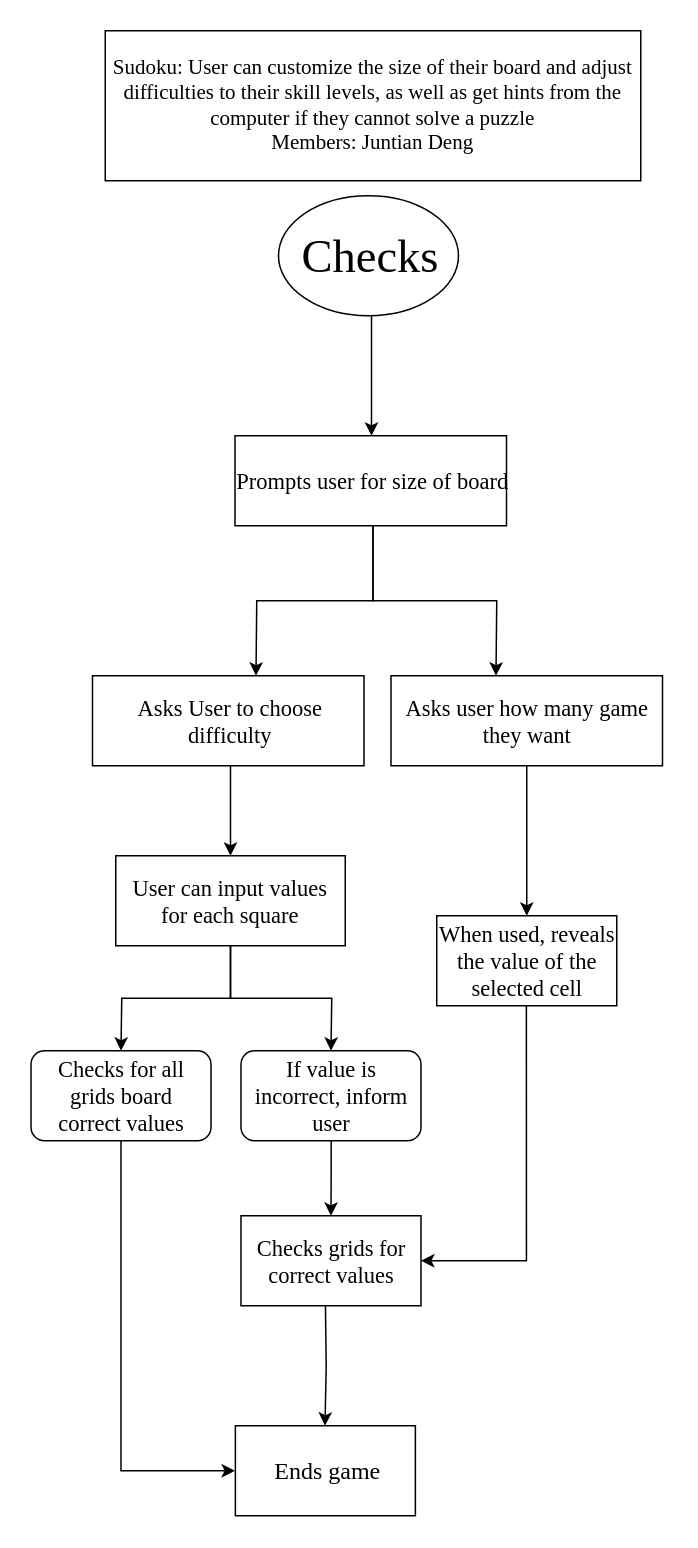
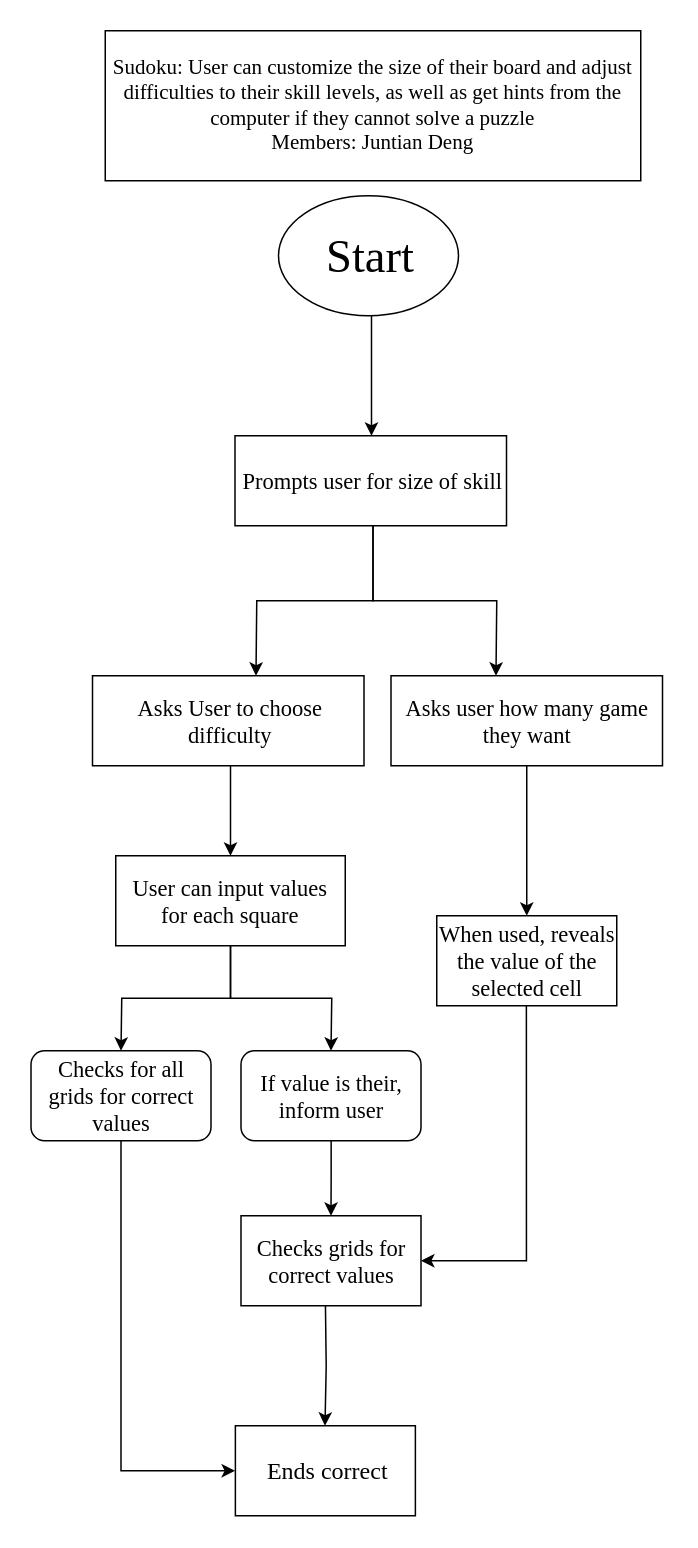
node "Checks": label "Checks" -> "Start"
node "Prompts user for size of board": label "Prompts user for size of board" -> "Prompts user for size of skill"
node "Checks for all grids board correct values": label "Checks for all grids board correct values" -> "Checks for all grids for correct values"
node "If value is incorrect, inform user": label "If value is incorrect, inform user" -> "If value is their, inform user"
node "Ends game": label "Ends game" -> "Ends correct"
